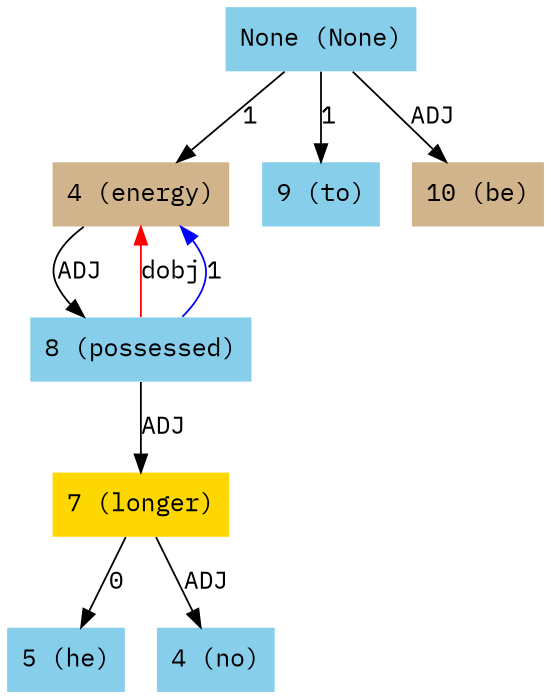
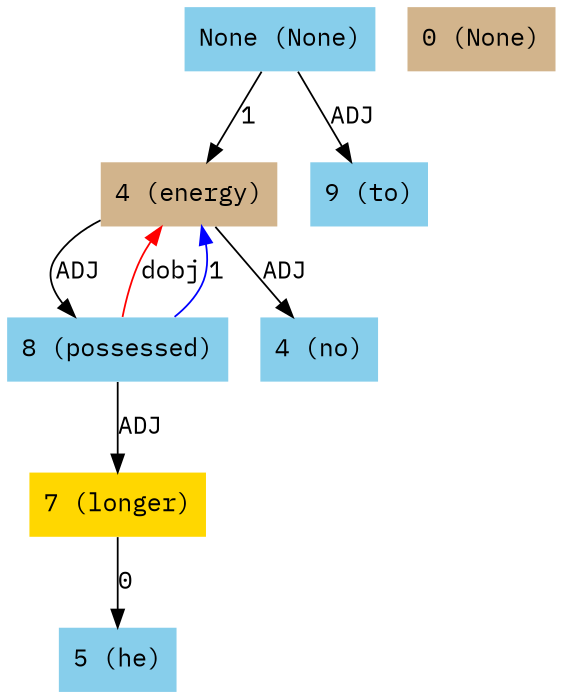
node "0 (None)": added
edge "None (None)" -> "9 (to)": label "1" -> "ADJ"
node "10 (be)": removed
edge "7 (longer)" -> "4 (no)": now "4 (energy)" -> "4 (no)"
